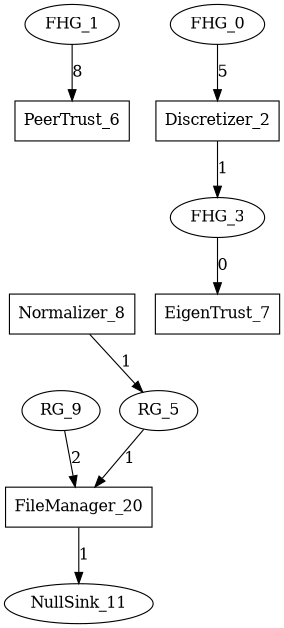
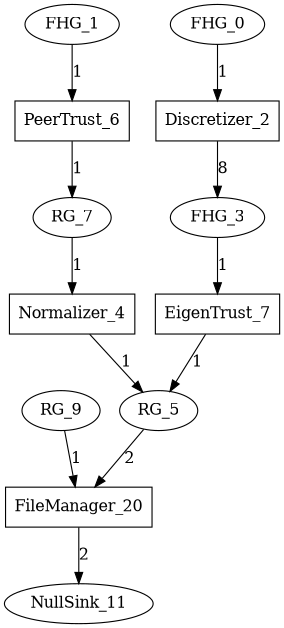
edge "FHG_1" -> "PeerTrust_6": label "8" -> "1"
edge "FHG_0" -> "Discretizer_2": label "5" -> "1"
edge "Discretizer_2" -> "FHG_3": label "1" -> "8"
node "RG_7": added
edge "FHG_3" -> "EigenTrust_7": label "0" -> "1"
node "Normalizer_8": label "Normalizer_8" -> "Normalizer_4"
edge "EigenTrust_7" -> "RG_5": added, label "1"
edge "RG_9" -> "FileManager_20": label "2" -> "1"
edge "RG_5" -> "FileManager_20": label "1" -> "2"
edge "FileManager_20" -> "NullSink_11": label "1" -> "2"
